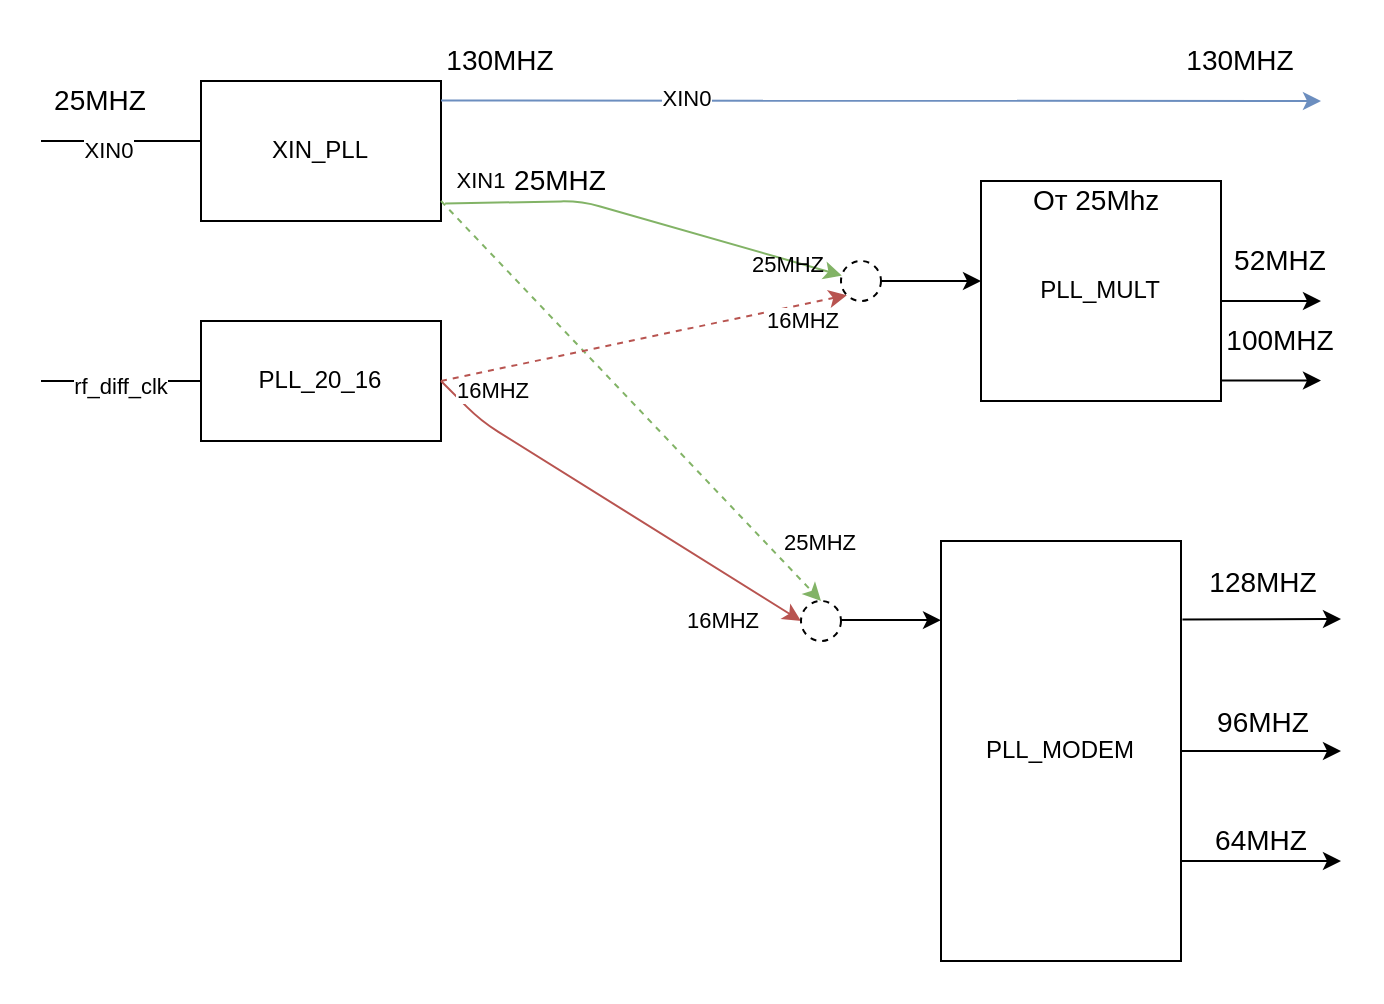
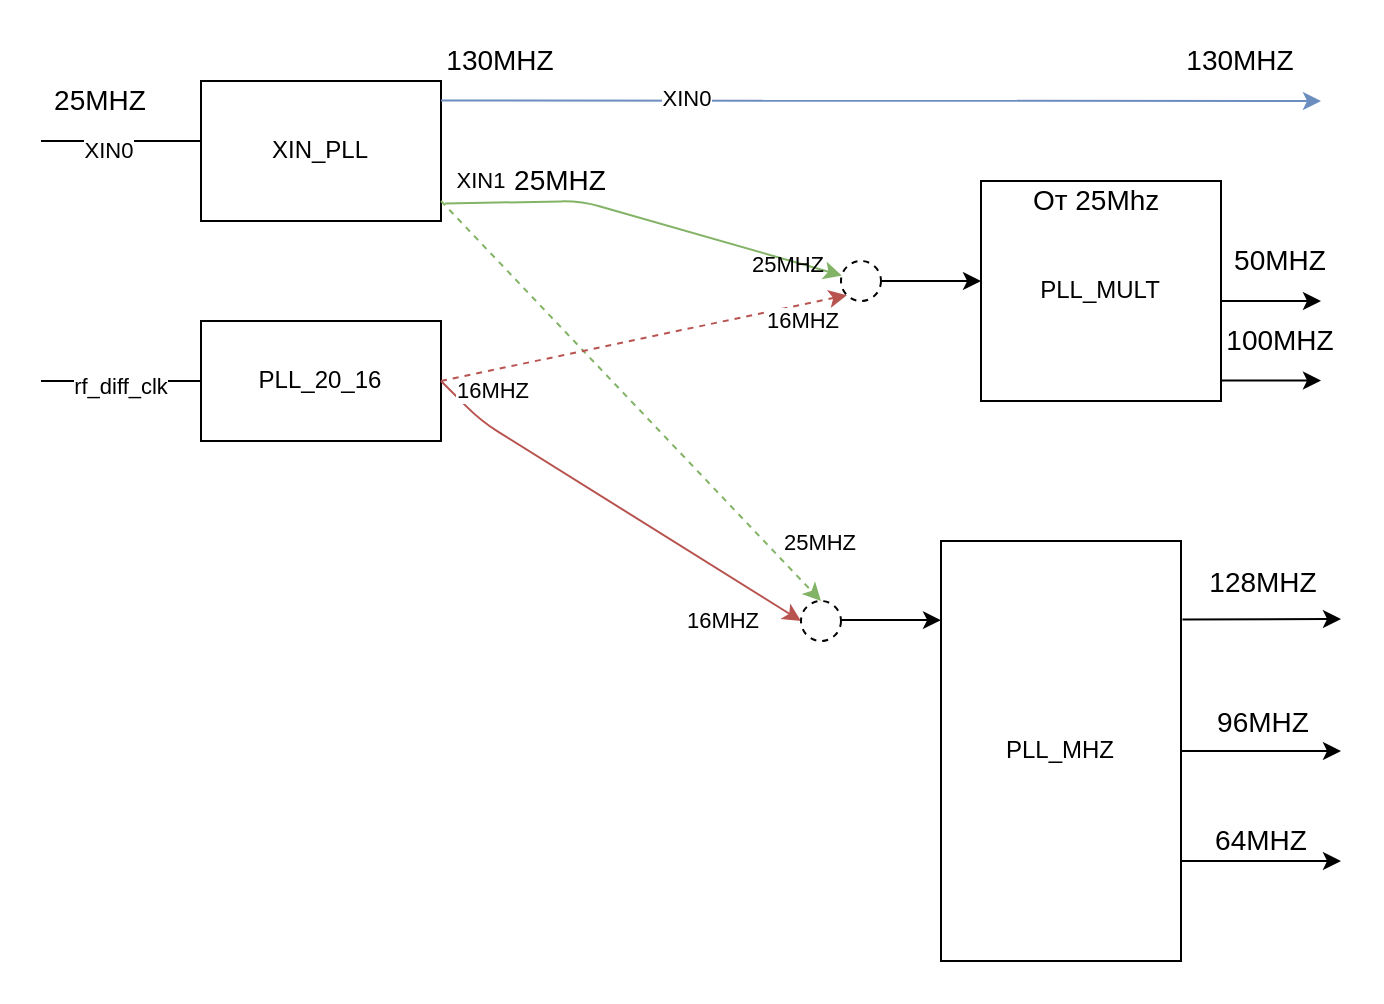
node "52MHZ": label "52MHZ" -> "50MHZ"
node "PLL_MODEM": label "PLL_MODEM" -> "PLL_MHZ"
